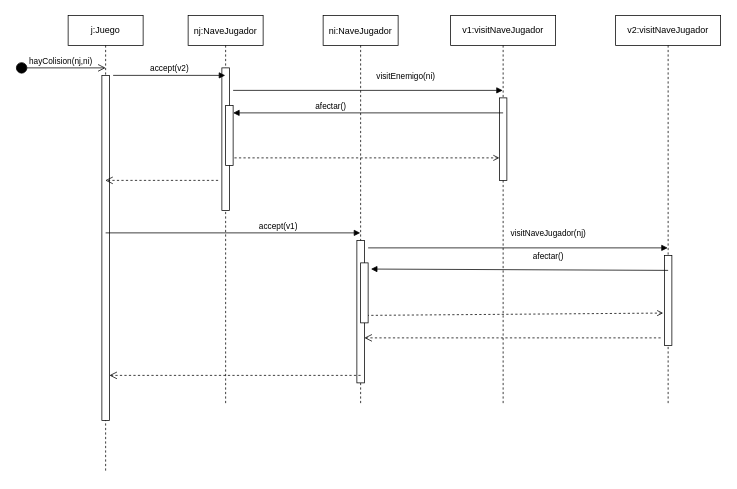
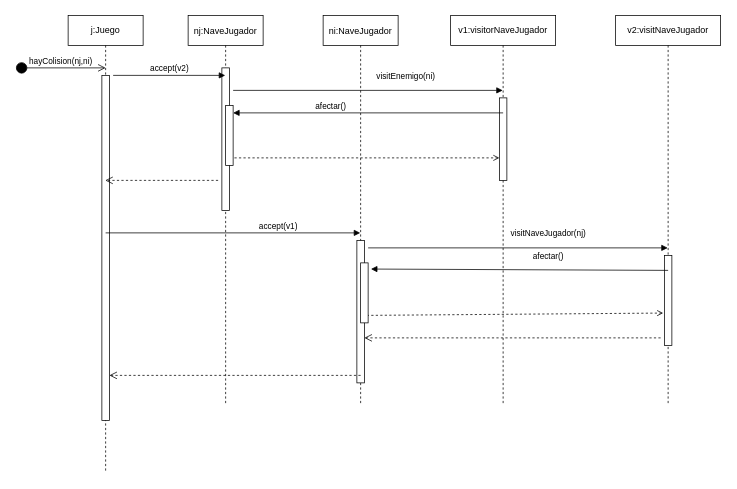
node "v1:visitNaveJugador": label "v1:visitNaveJugador" -> "v1:visitorNaveJugador"
